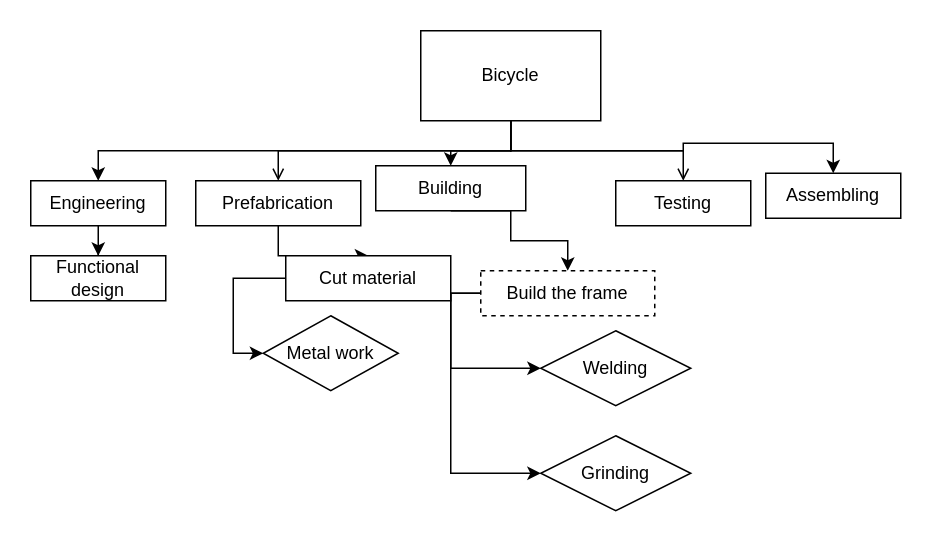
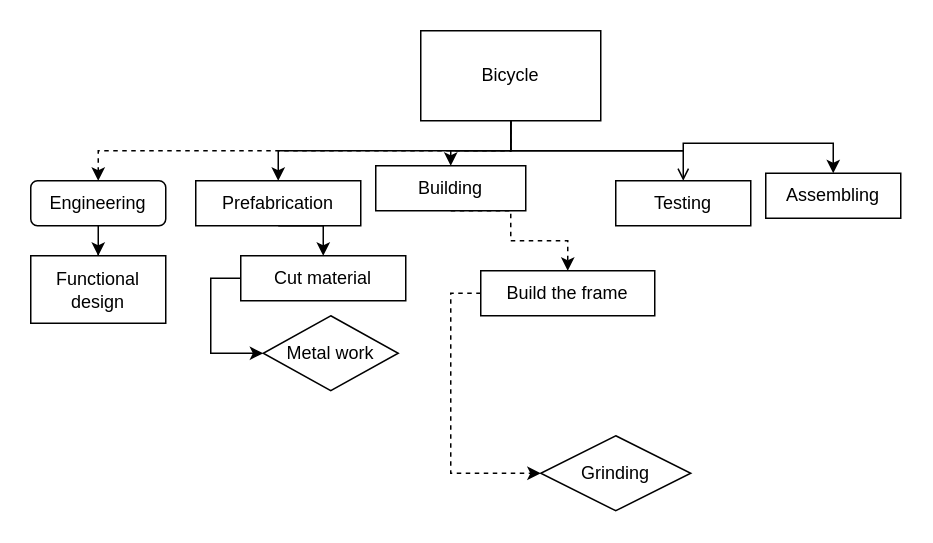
edge "Bicycle" -> "Engineering": style solid -> dashed
edge "Bicycle" -> "Prefabrication": arrowhead open -> classic
node "Engineering": shape rectangle -> rounded rectangle
edge "Building" -> "Build the frame": style solid -> dashed
node "Functional design": size 135x45 -> 135x68
node "Cut material": moved (368, 278) -> (323, 278)
node "Build the frame": style dashed -> solid
edge "Build the frame" -> "Welding": removed
node "Welding": removed
edge "Build the frame" -> "Grinding": style solid -> dashed
